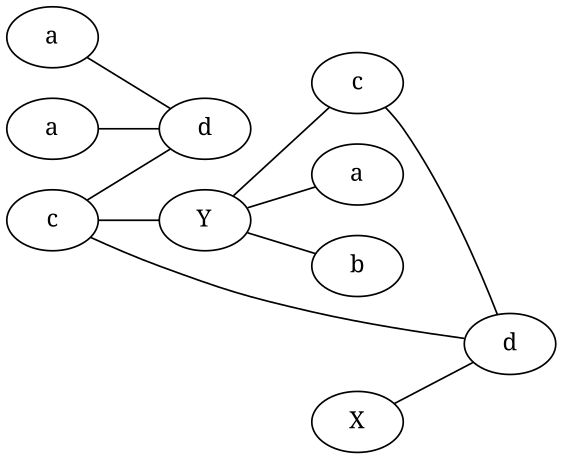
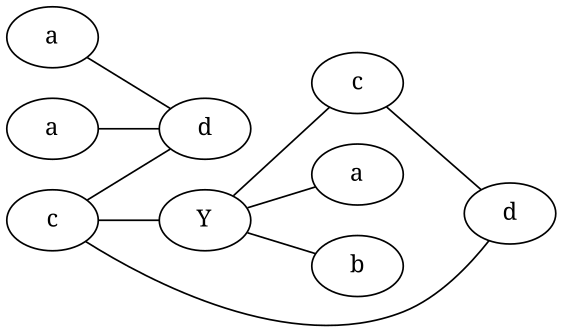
node "X": removed
